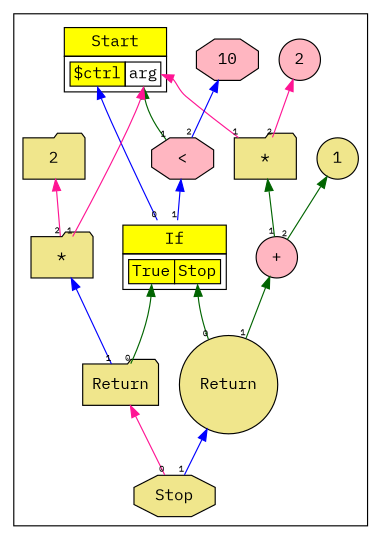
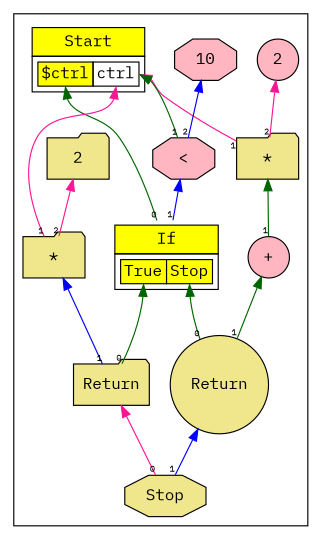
node "Start": text "arg" -> "ctrl"
node "1": removed
edge "If" -> "Start": color blue -> darkgreen
